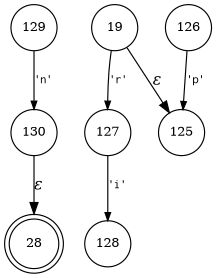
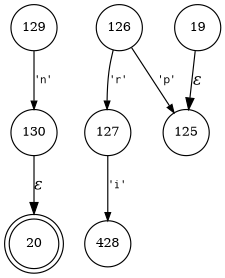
edge "19" -> "127": now "126" -> "127"
node "28": label "28" -> "20"
node "128": label "128" -> "428"
